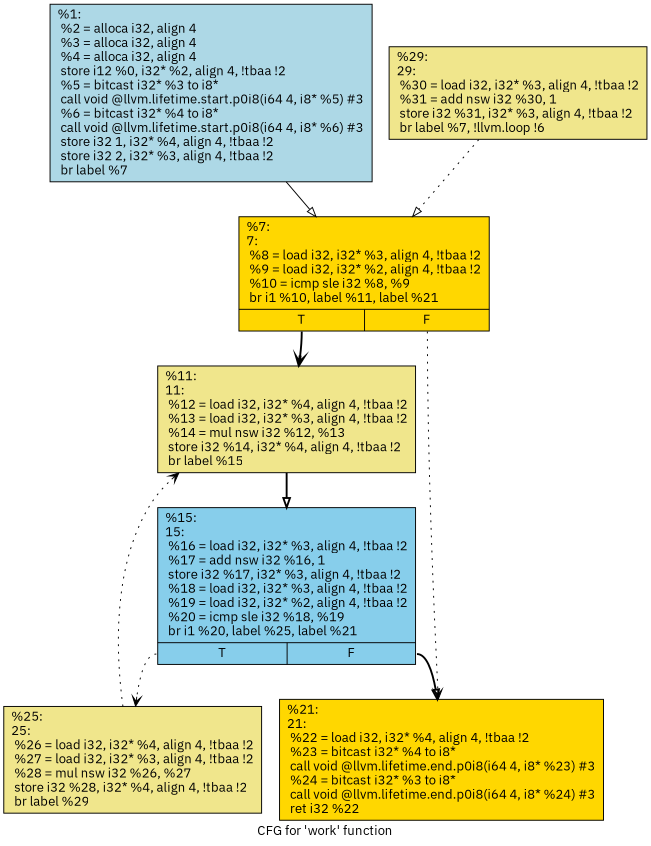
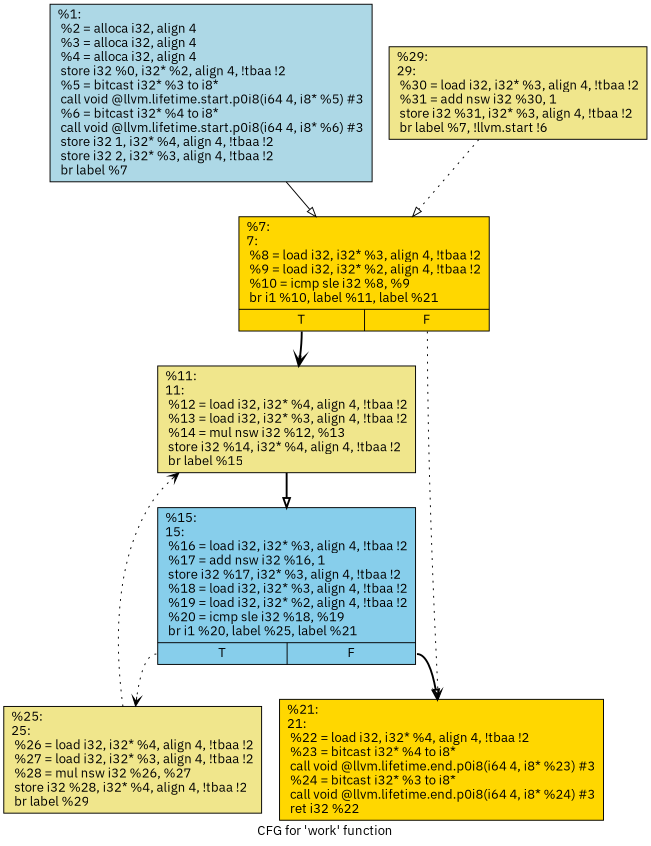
node "%1:": text "store i12 %0, i32* %2, align 4, !tbaa !2" -> "store i32 %0, i32* %2, align 4, !tbaa !2"
node "%29:": text "br label %7, !llvm.loop !6" -> "br label %7, !llvm.start !6"
